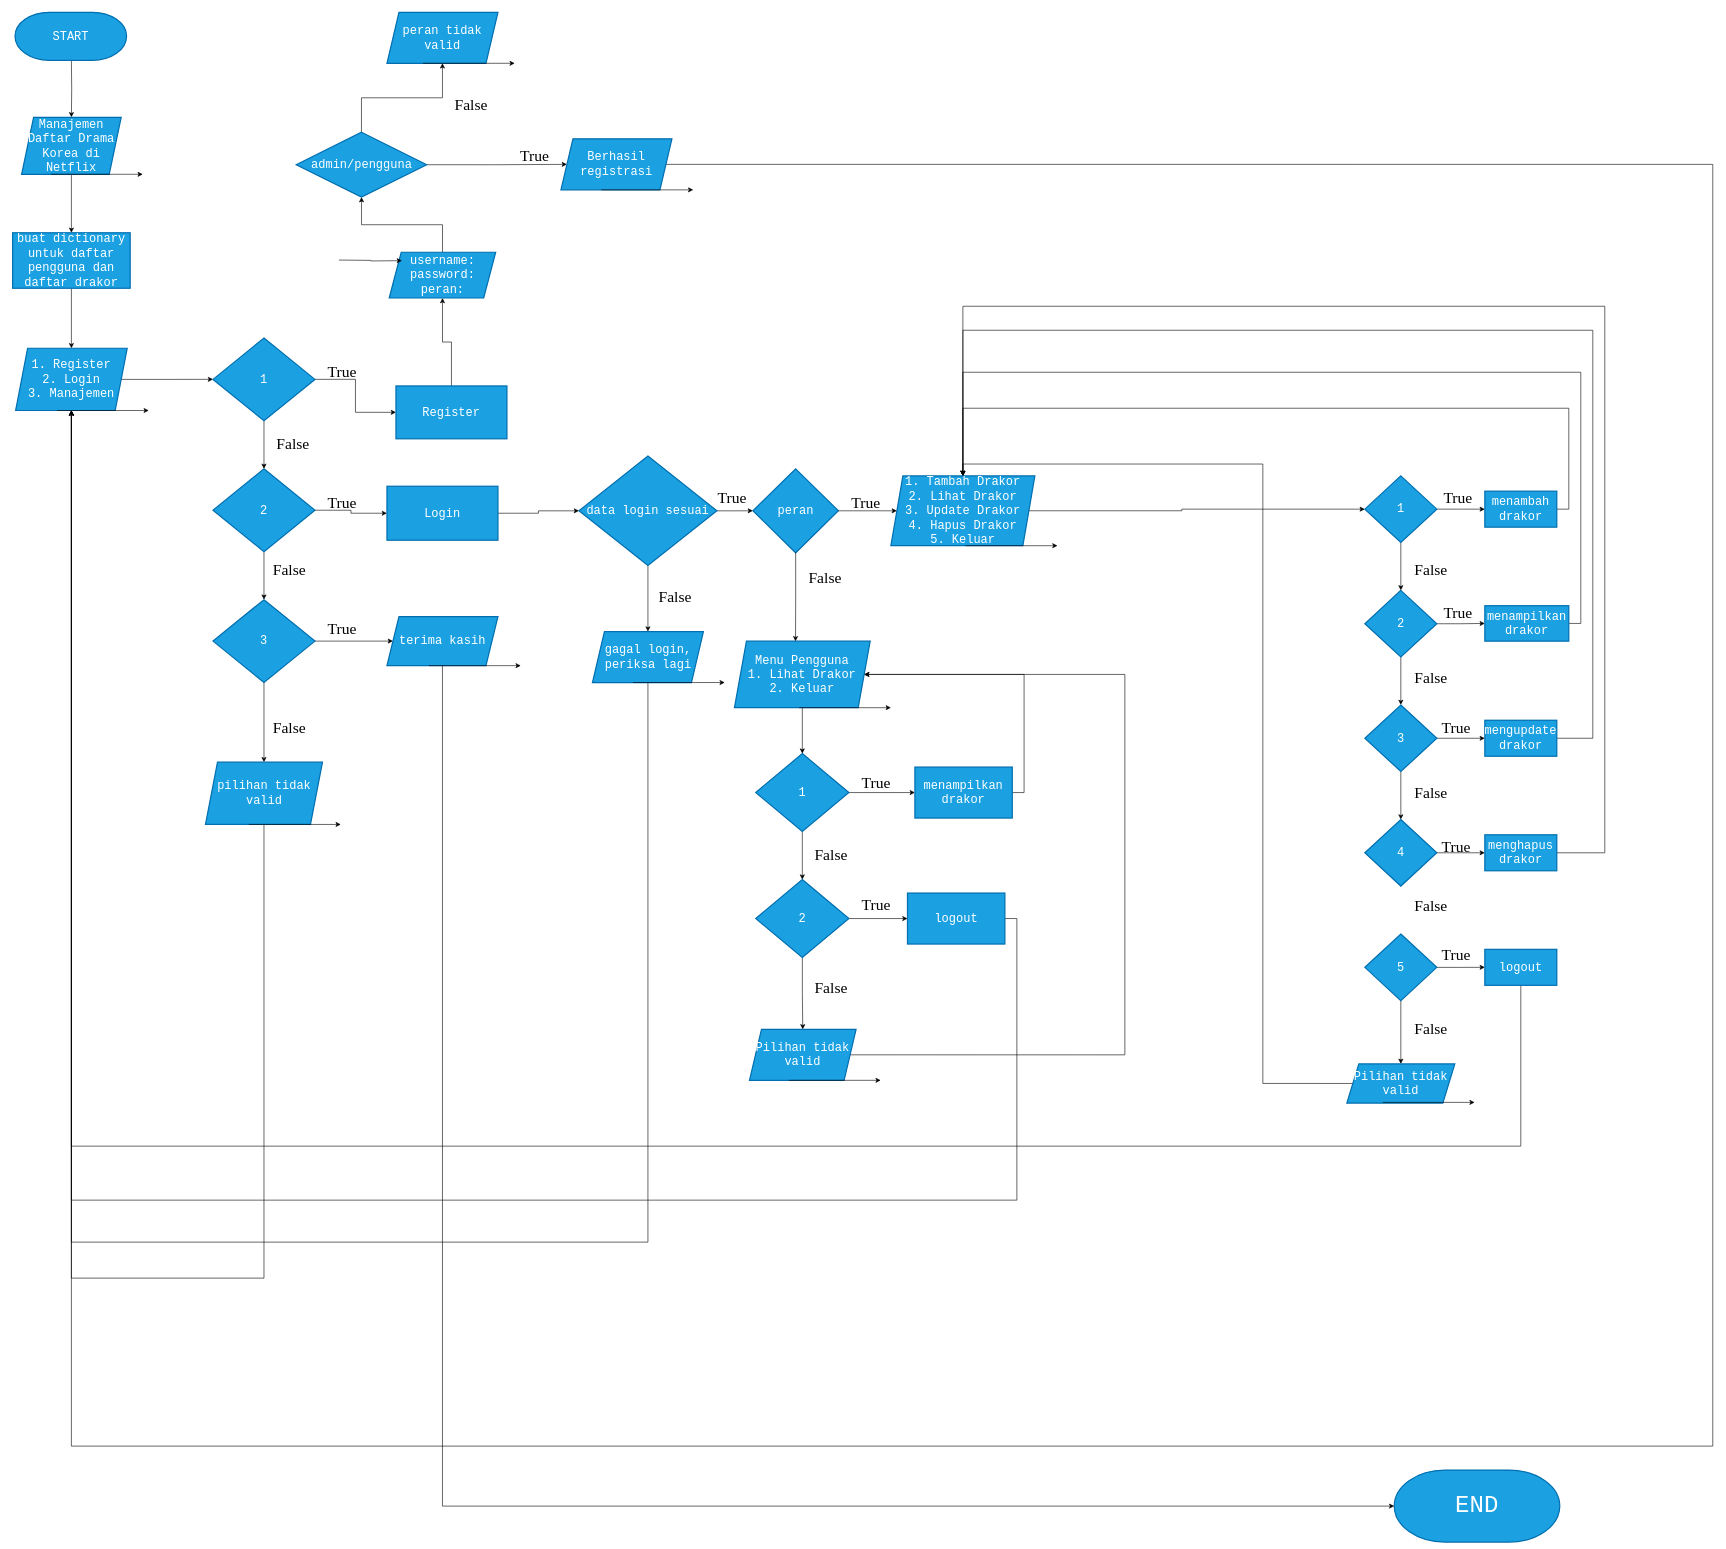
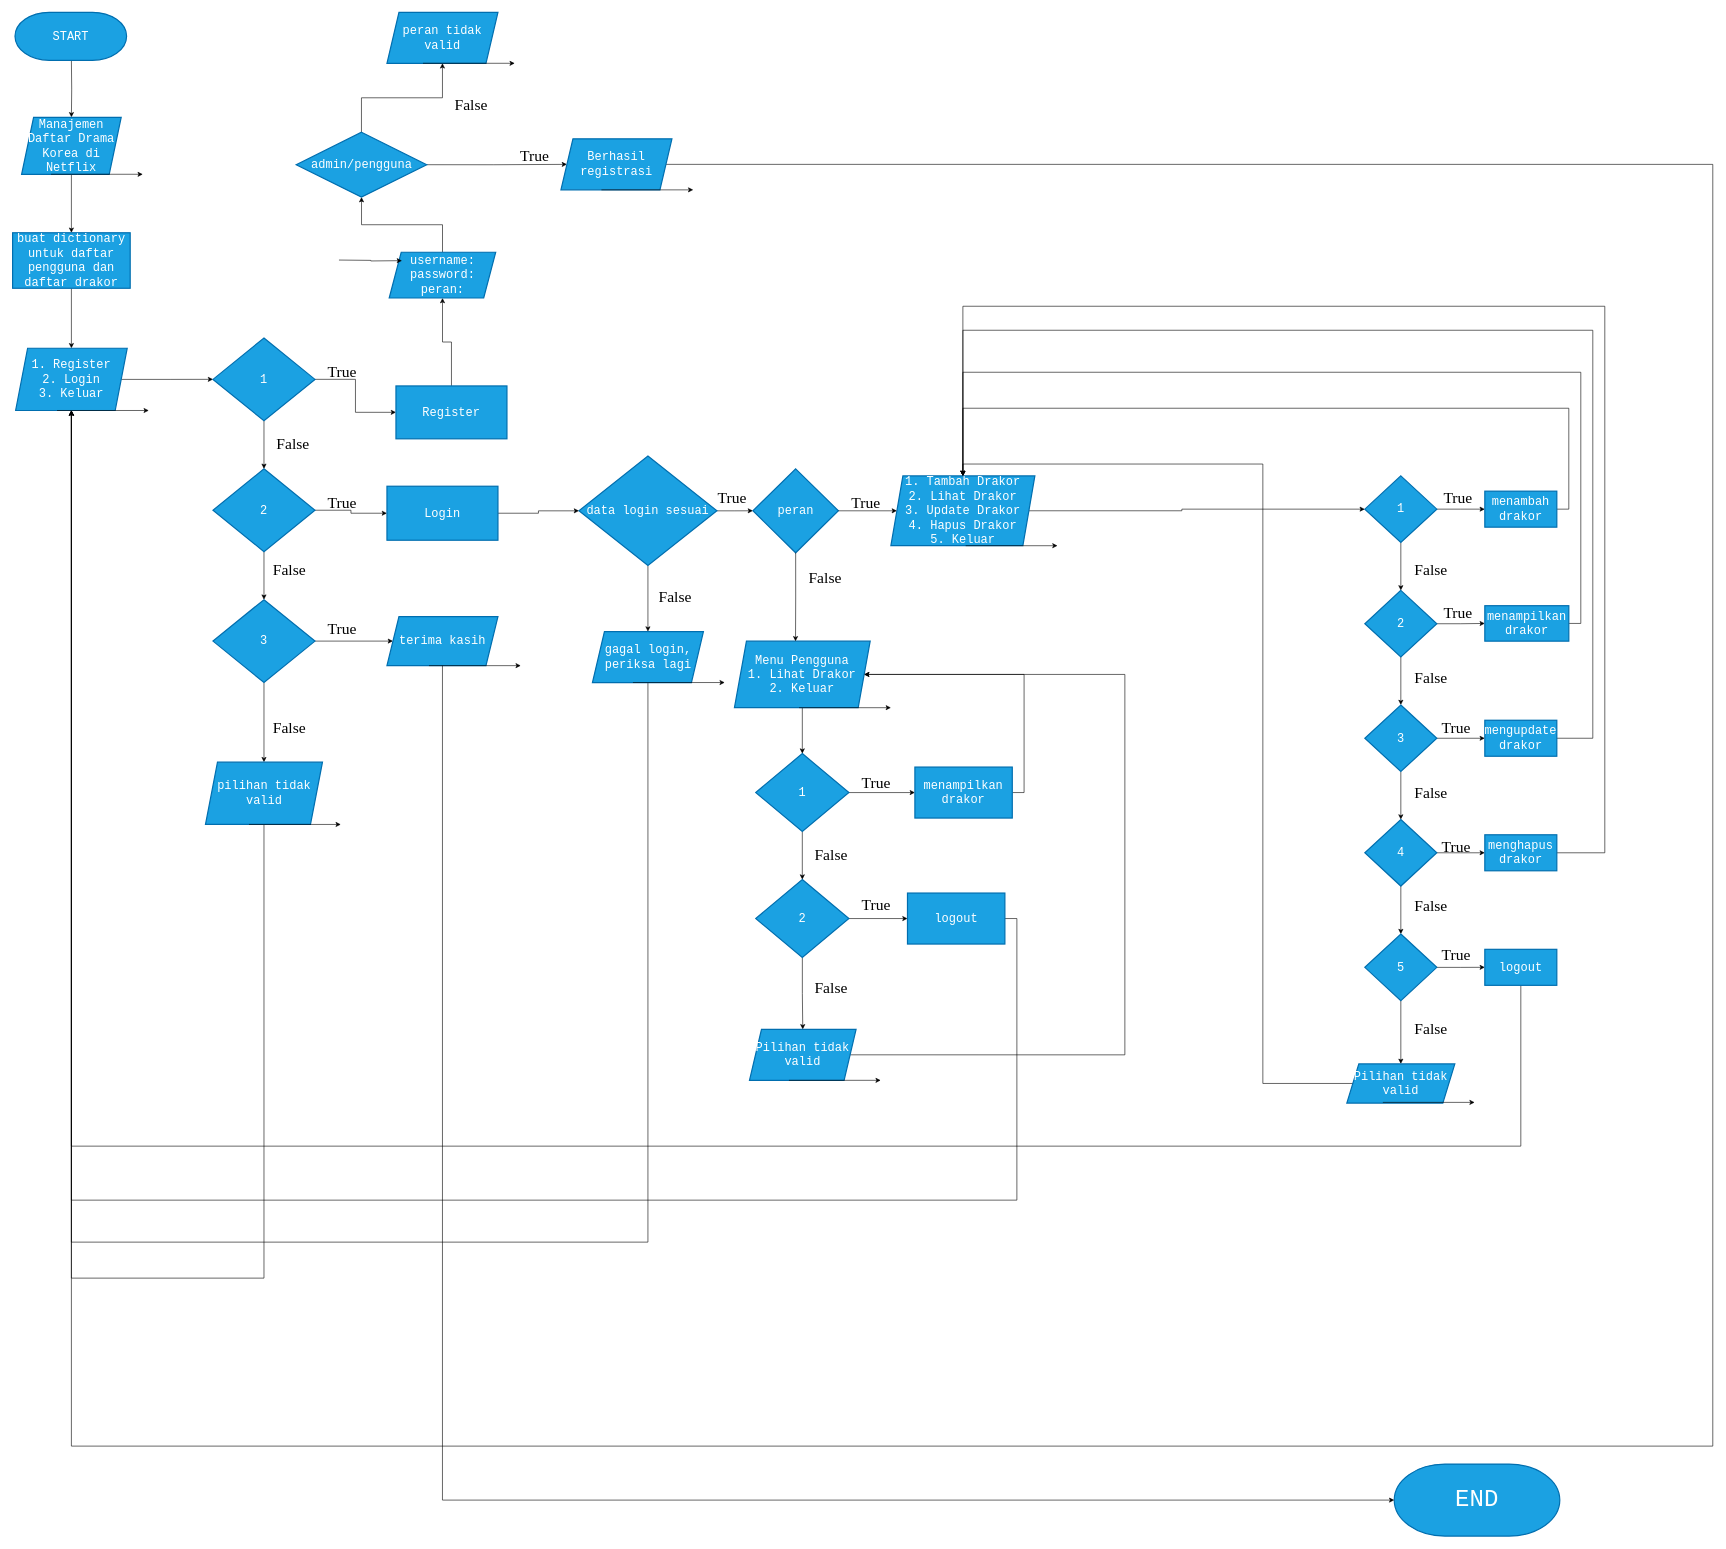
node "1. Register 2. Login 3. Manajemen": label "1. Register 2. Login 3. Manajemen" -> "1. Register 2. Login 3. Keluar"
edge "4" -> "5": added
node "END": moved (1477, 1506) -> (1477, 1500)
